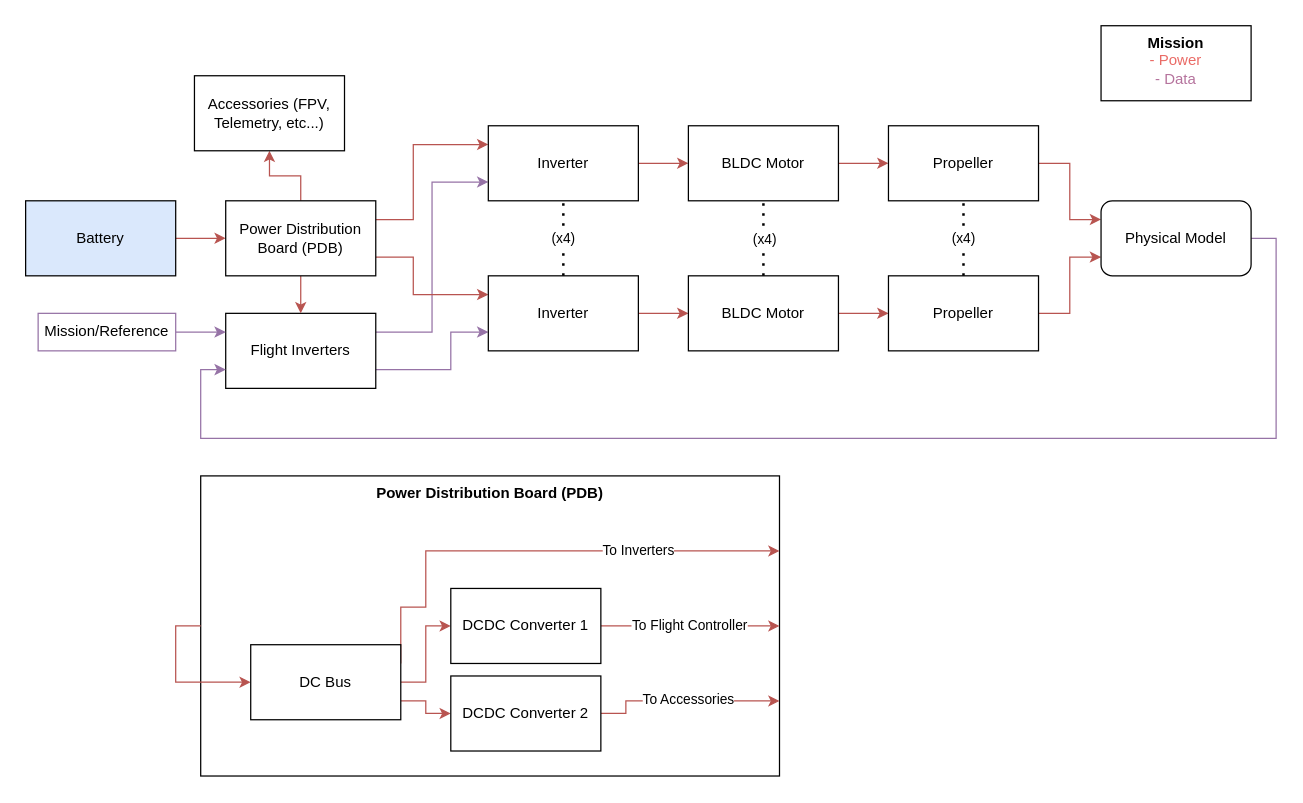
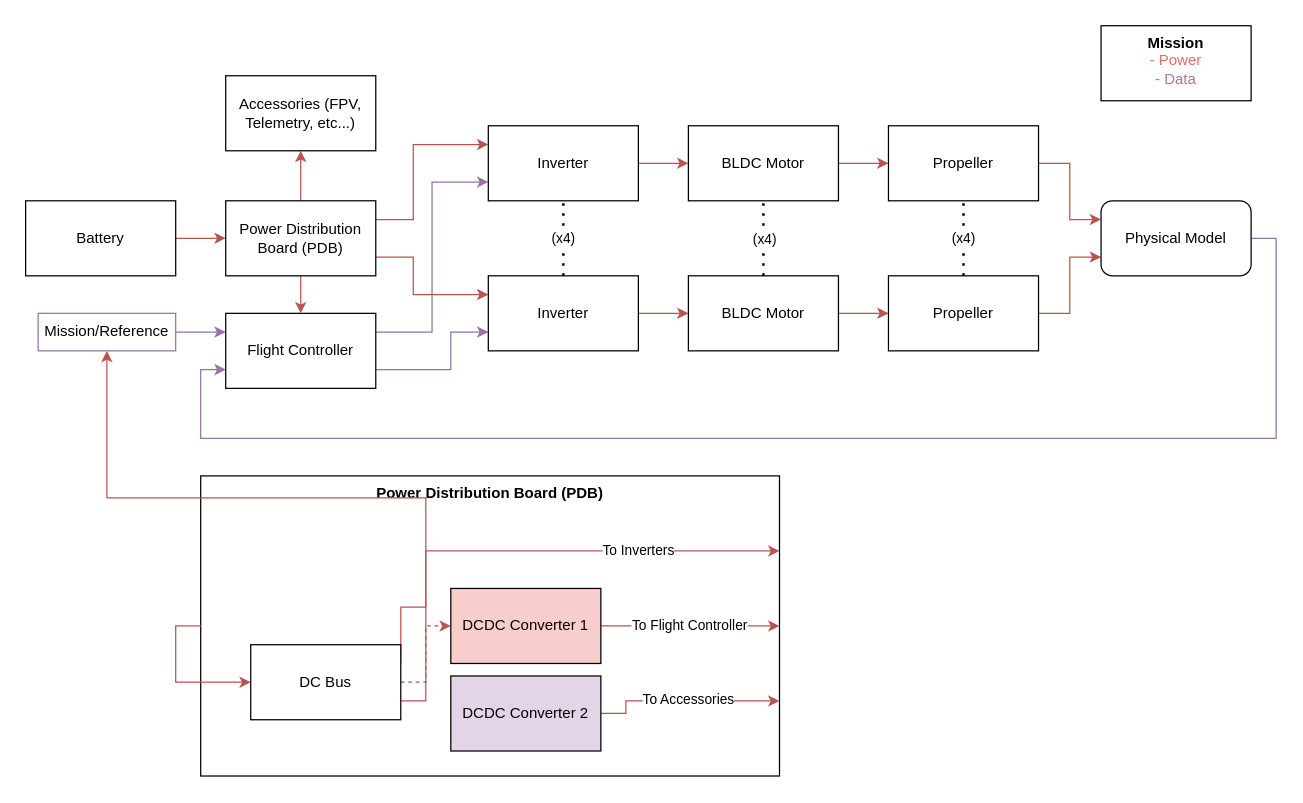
node "Accessories (FPV, Telemetry, etc...)": moved (269, 113) -> (301, 113)
node "Battery": fillcolor #dae8fc -> #ffffff
node "Flight Inverters": label "Flight Inverters" -> "Flight Controller"
node "DCDC Converter 1": fillcolor #ffffff -> #f8cecc
edge "DC Bus" -> "DCDC Converter 1": style solid -> dashed
edge "DC Bus" -> "DCDC Converter 2": now "DC Bus" -> "Mission/Reference"
node "DCDC Converter 2": fillcolor #ffffff -> #e1d5e7
